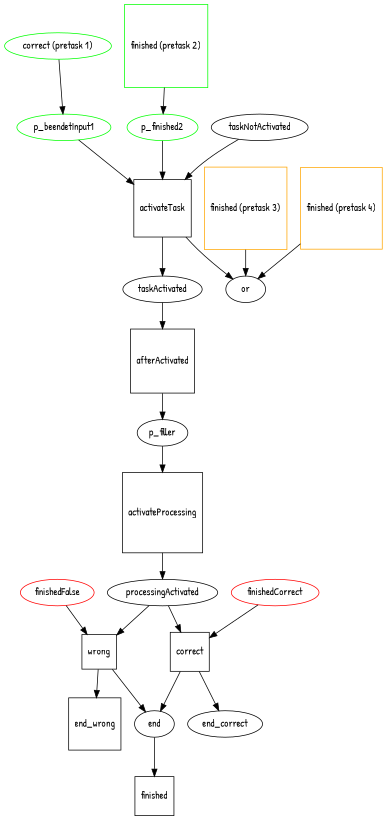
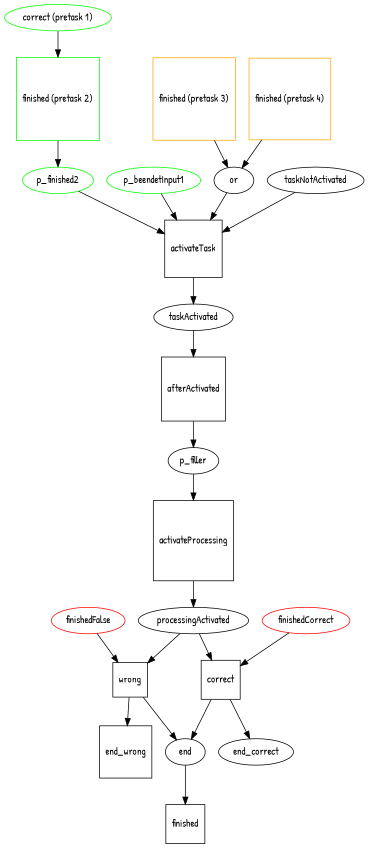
edge "correct (pretask 1)" -> "p_beendetInput1": now "correct (pretask 1)" -> "finished (pretask 2)"
edge "activateTask" -> "or": reversed
